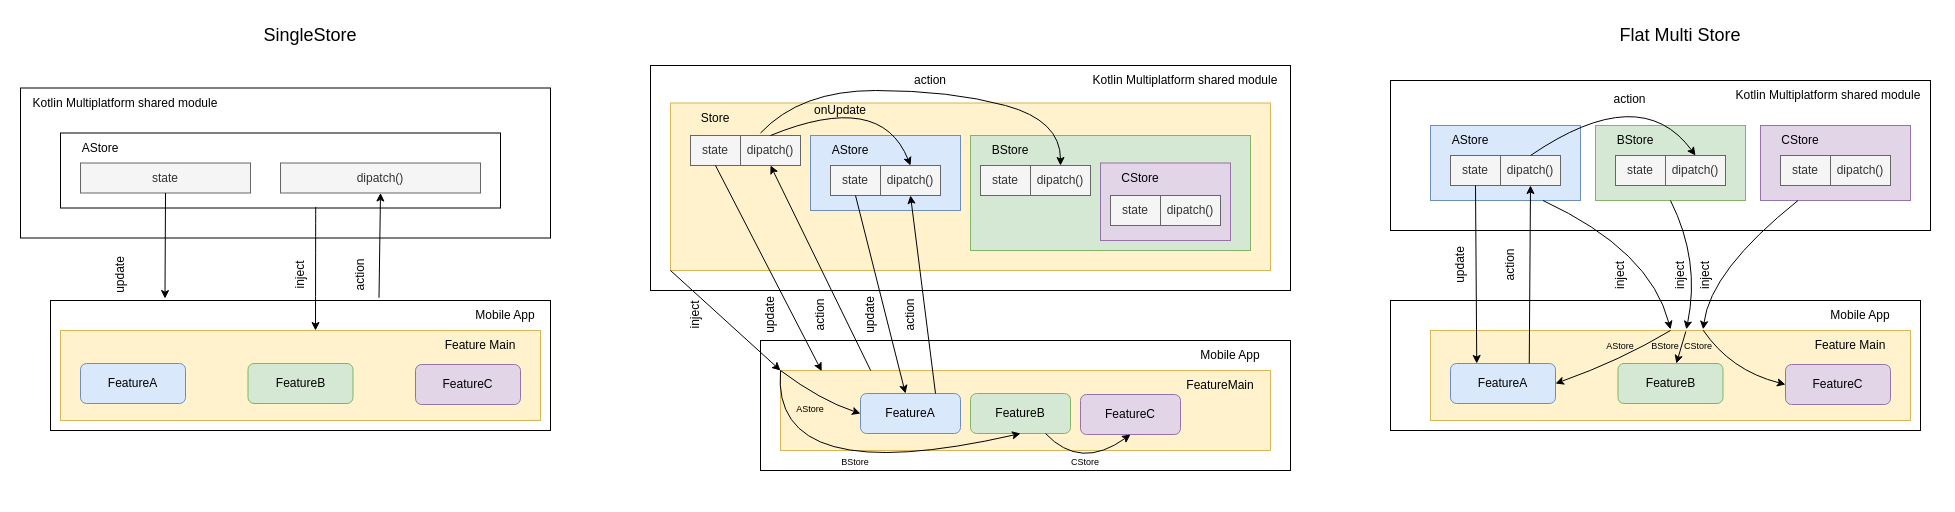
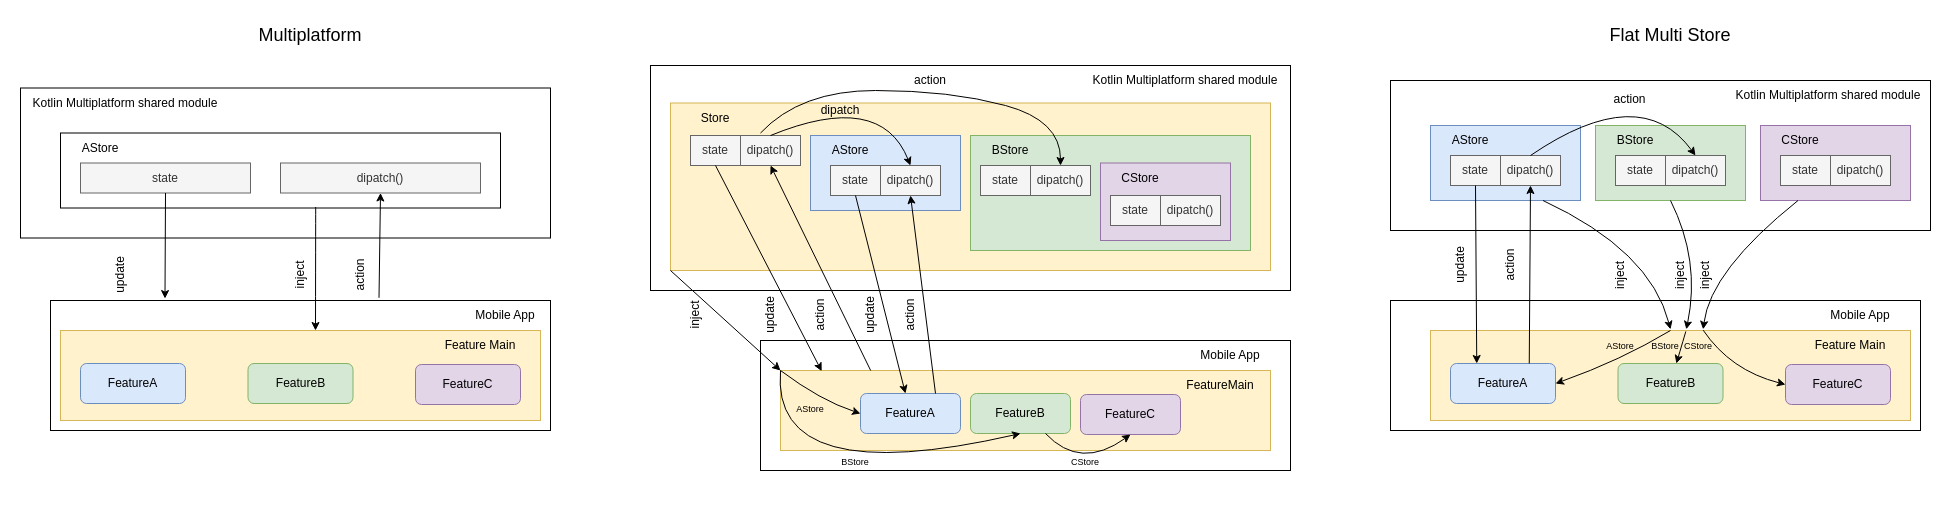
node "SingleStore": label "SingleStore" -> "Multiplatform"
node "Flat Multi Store": moved (1681, 36) -> (1671, 36)
node "onUpdate": label "onUpdate" -> "dipatch"
